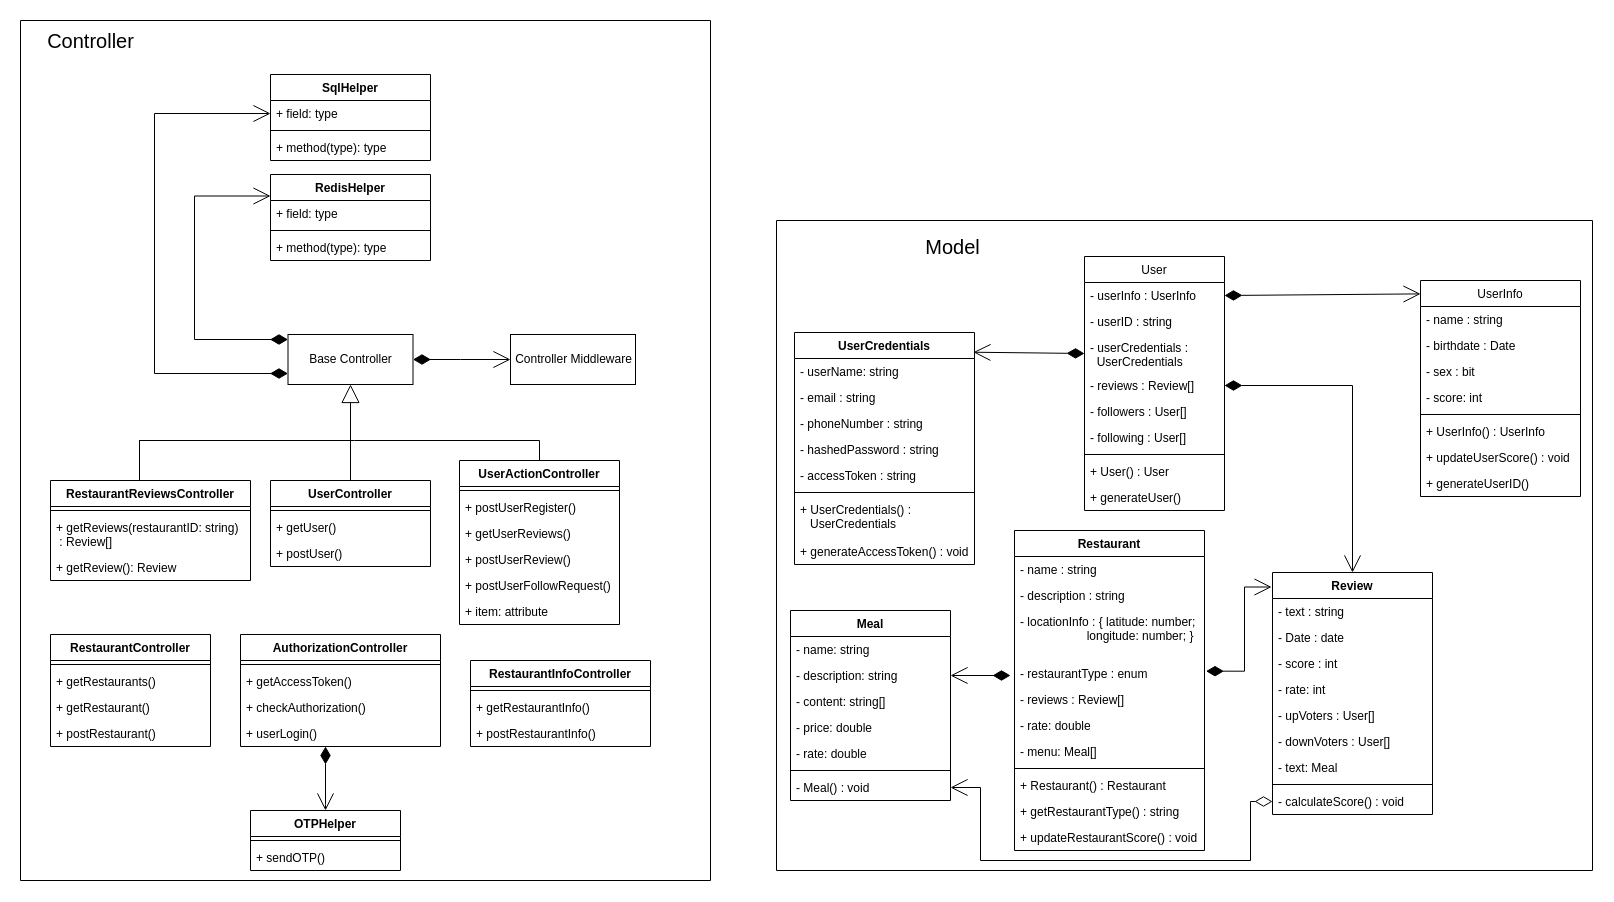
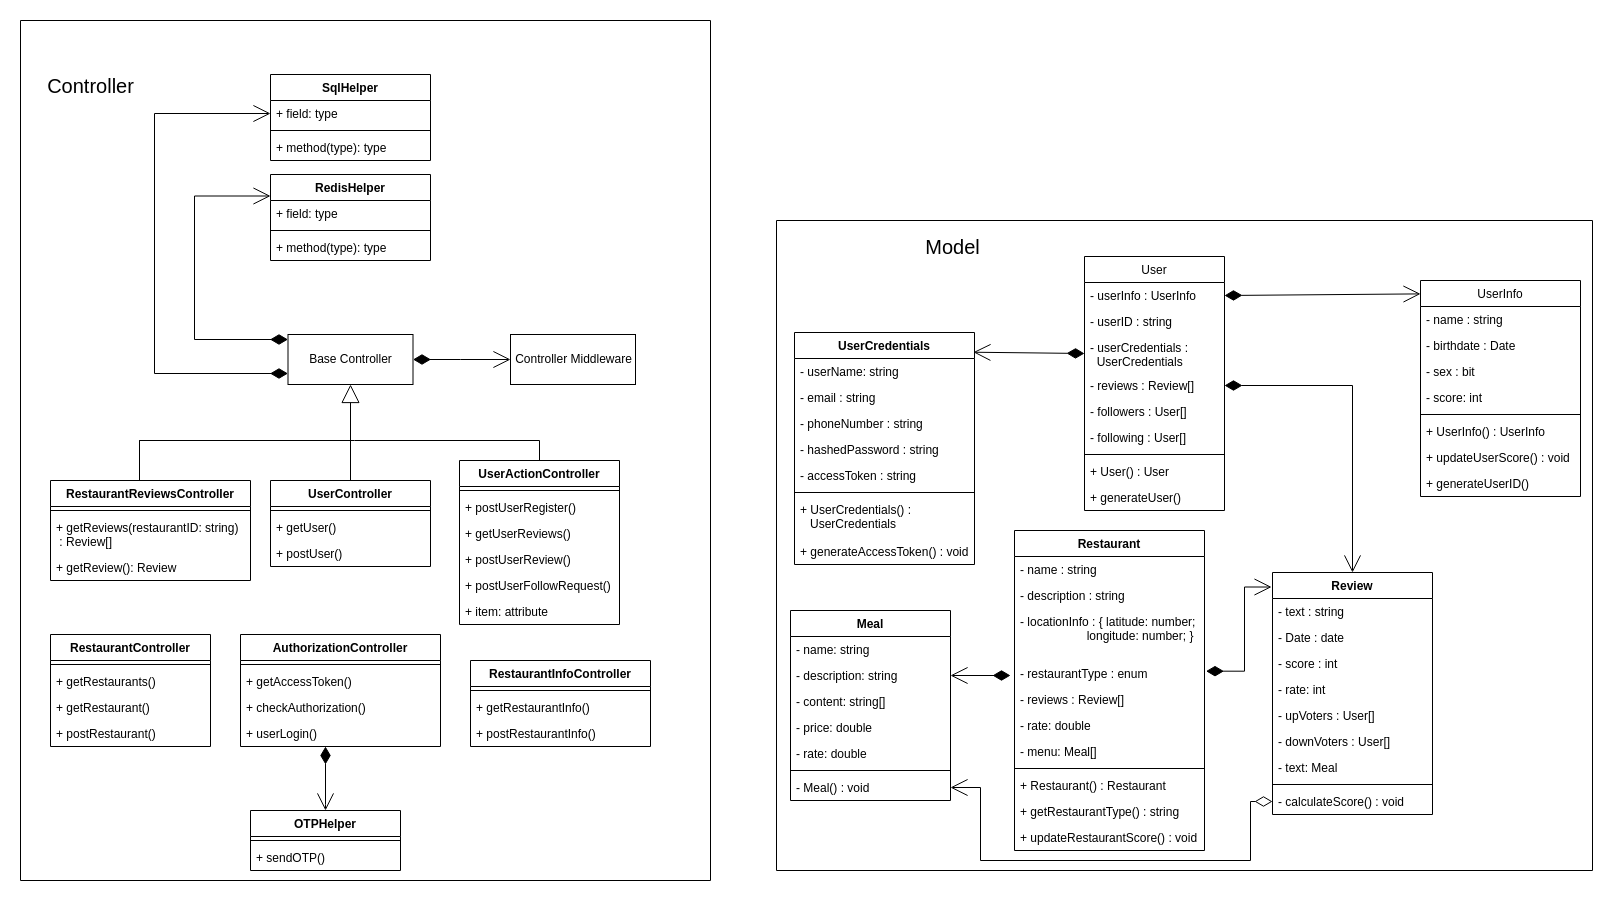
node "Controller": moved (91, 41) -> (91, 86)
